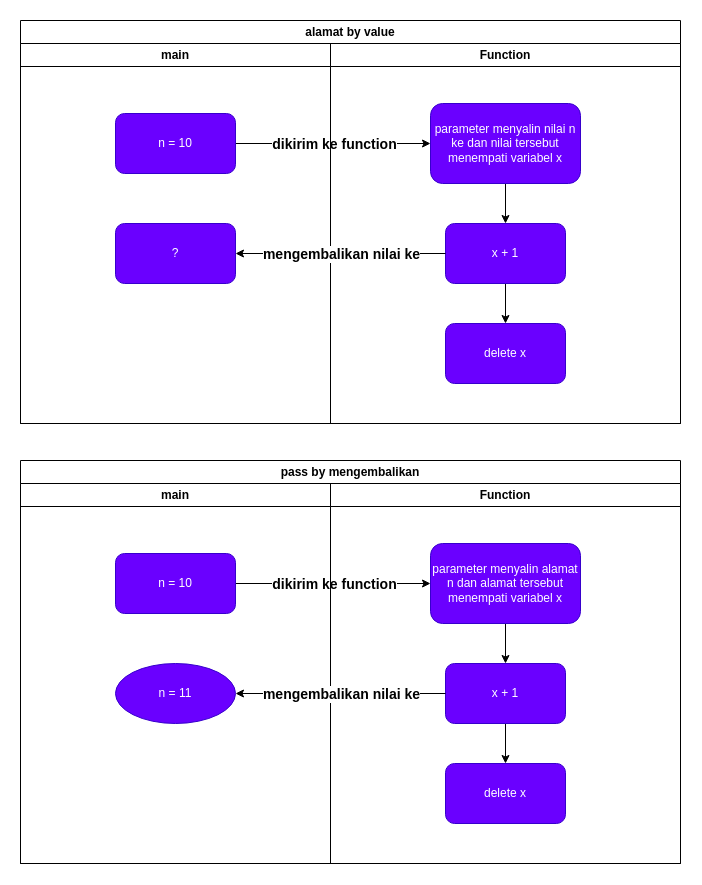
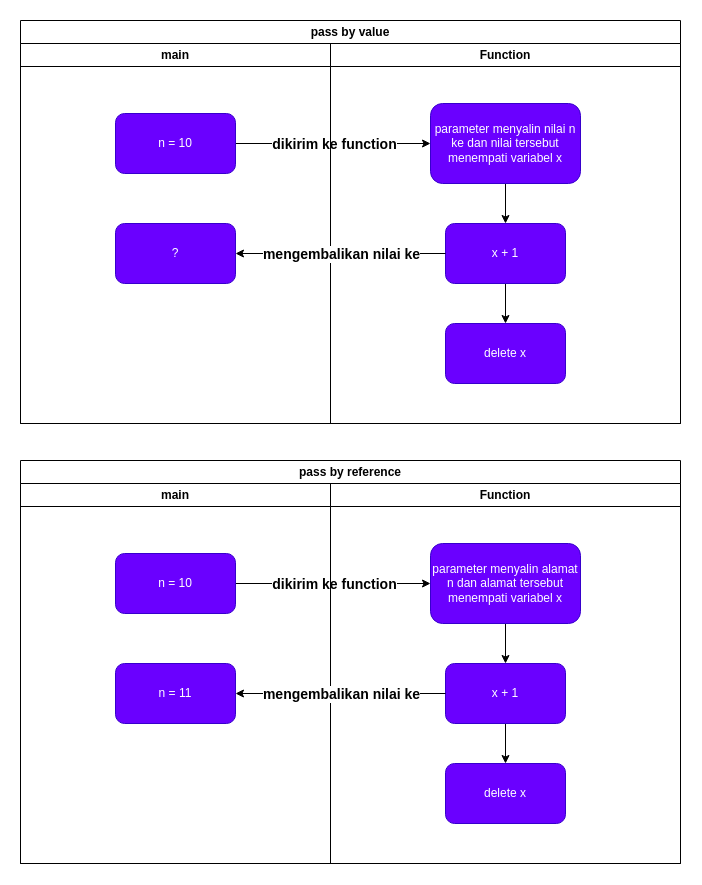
node "alamat by value": label "alamat by value" -> "pass by value"
node "pass by mengembalikan": label "pass by mengembalikan" -> "pass by reference"
node "n = 11": shape ellipse -> rounded rectangle
